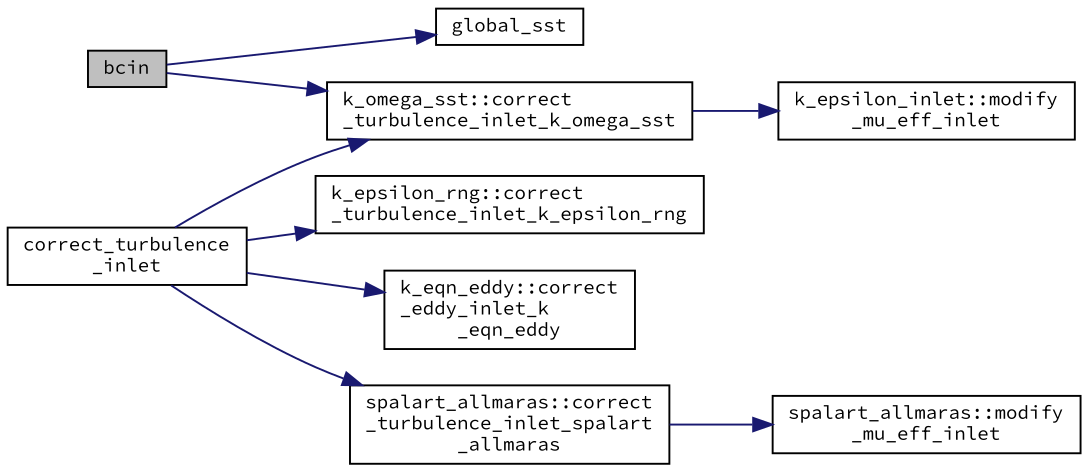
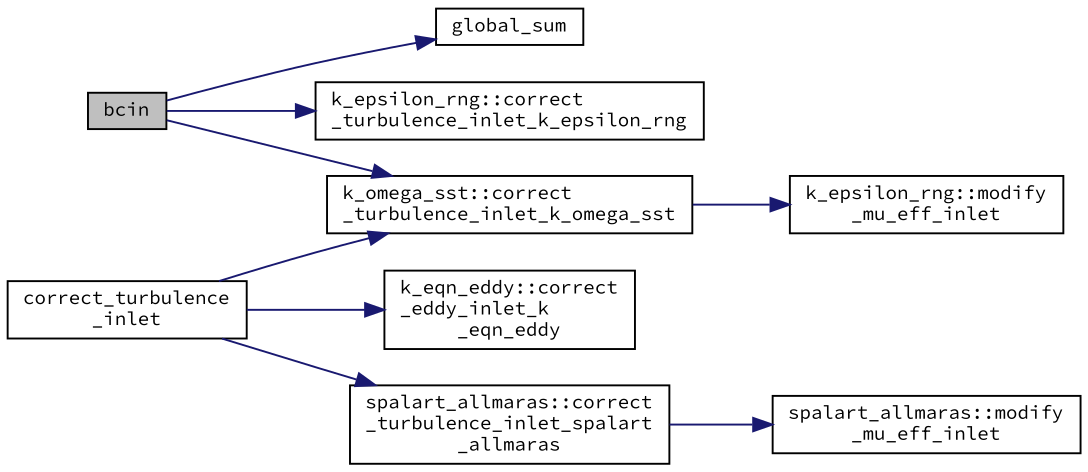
node "global_sst": label "global_sst" -> "global_sum"
node "k_epsilon_inlet::modify _mu_eff_inlet": label "k_epsilon_inlet::modify _mu_eff_inlet" -> "k_epsilon_rng::modify _mu_eff_inlet"
edge "correct_turbulence _inlet" -> "k_epsilon_rng::correct _turbulence_inlet_k_epsilon_rng": now "bcin" -> "k_epsilon_rng::correct _turbulence_inlet_k_epsilon_rng"
